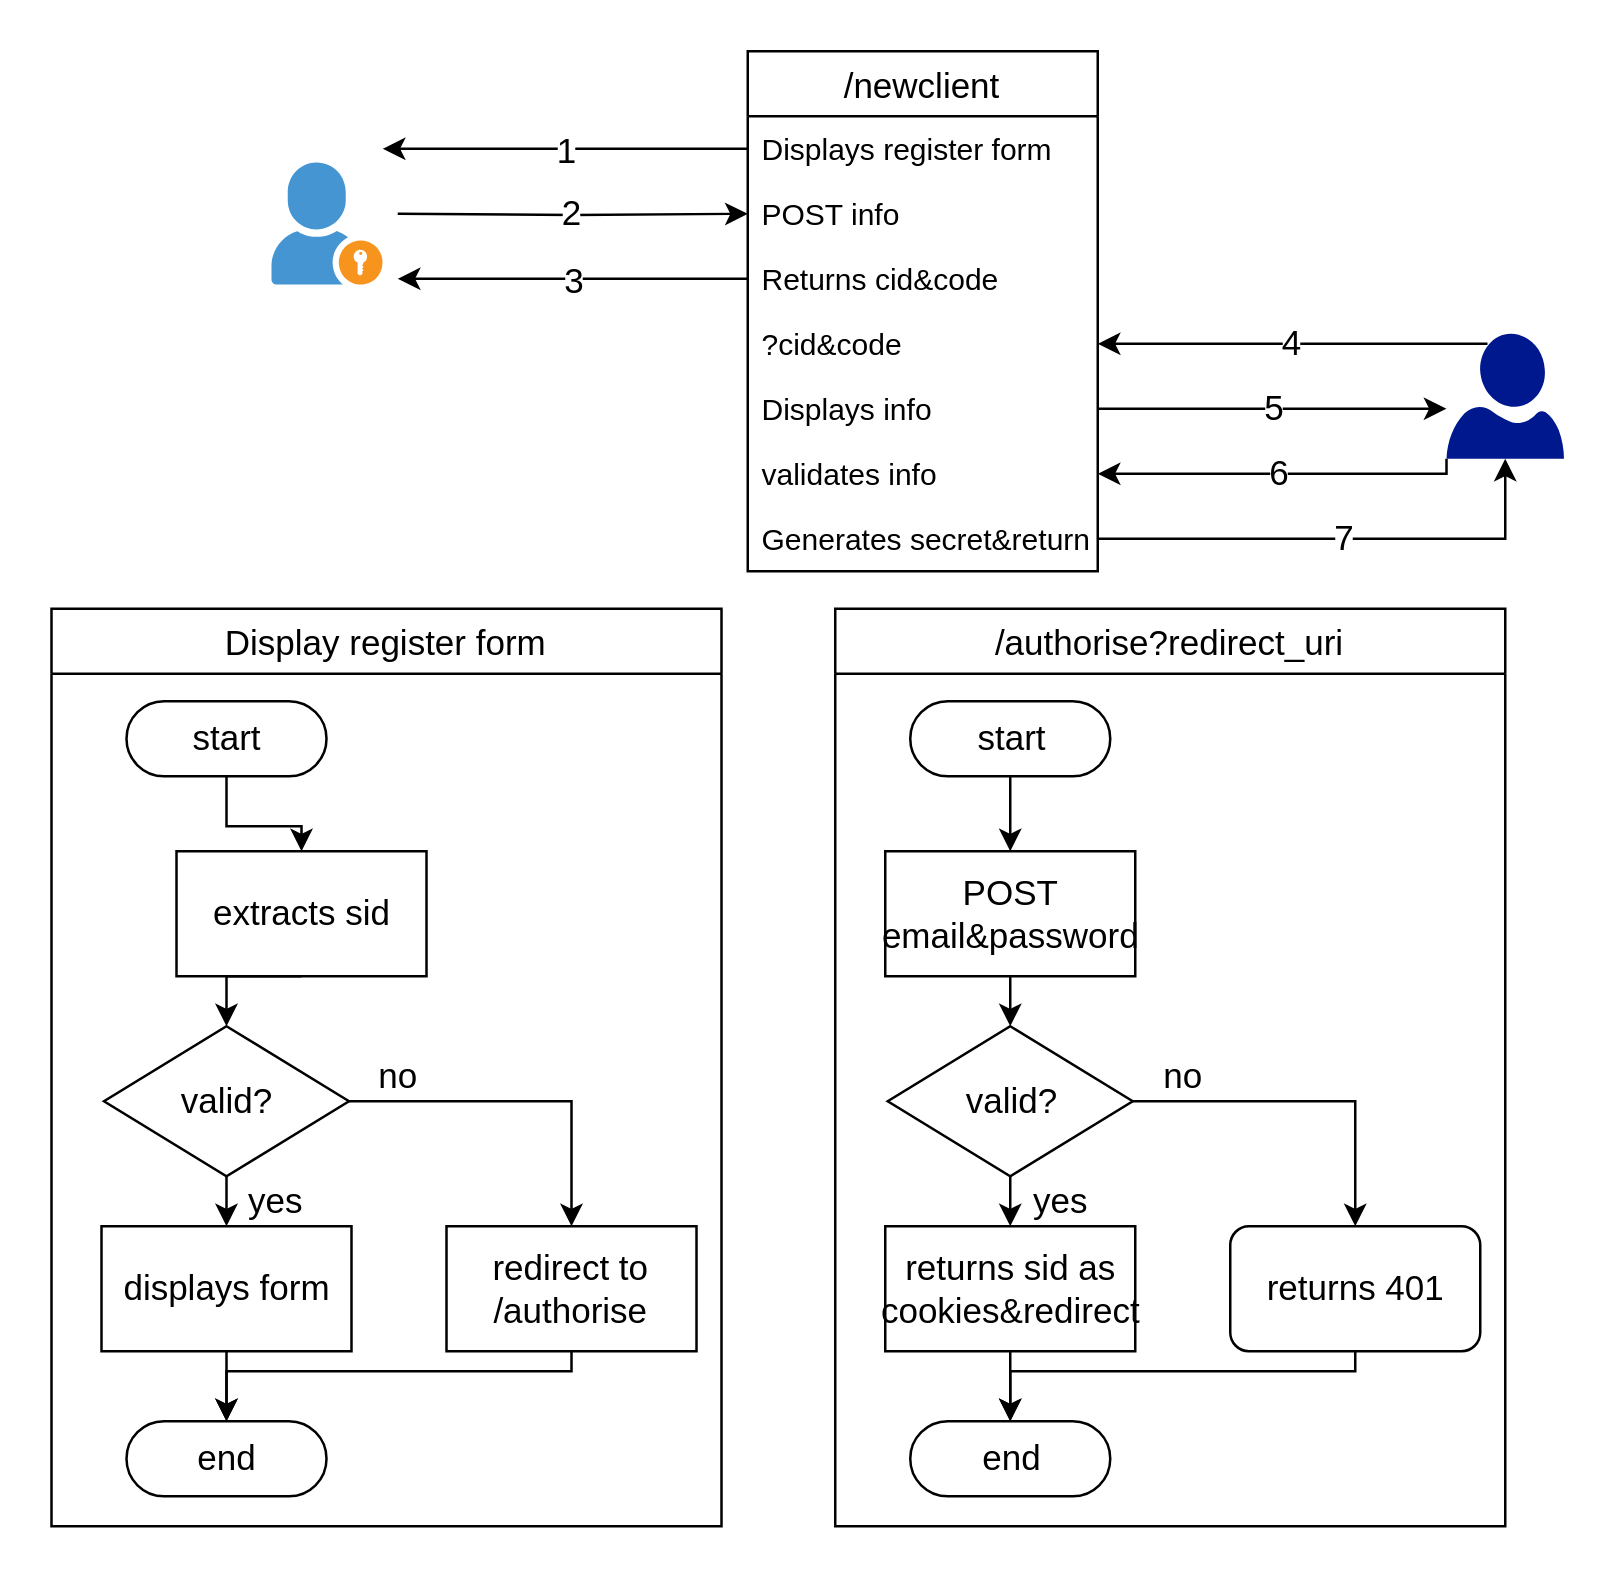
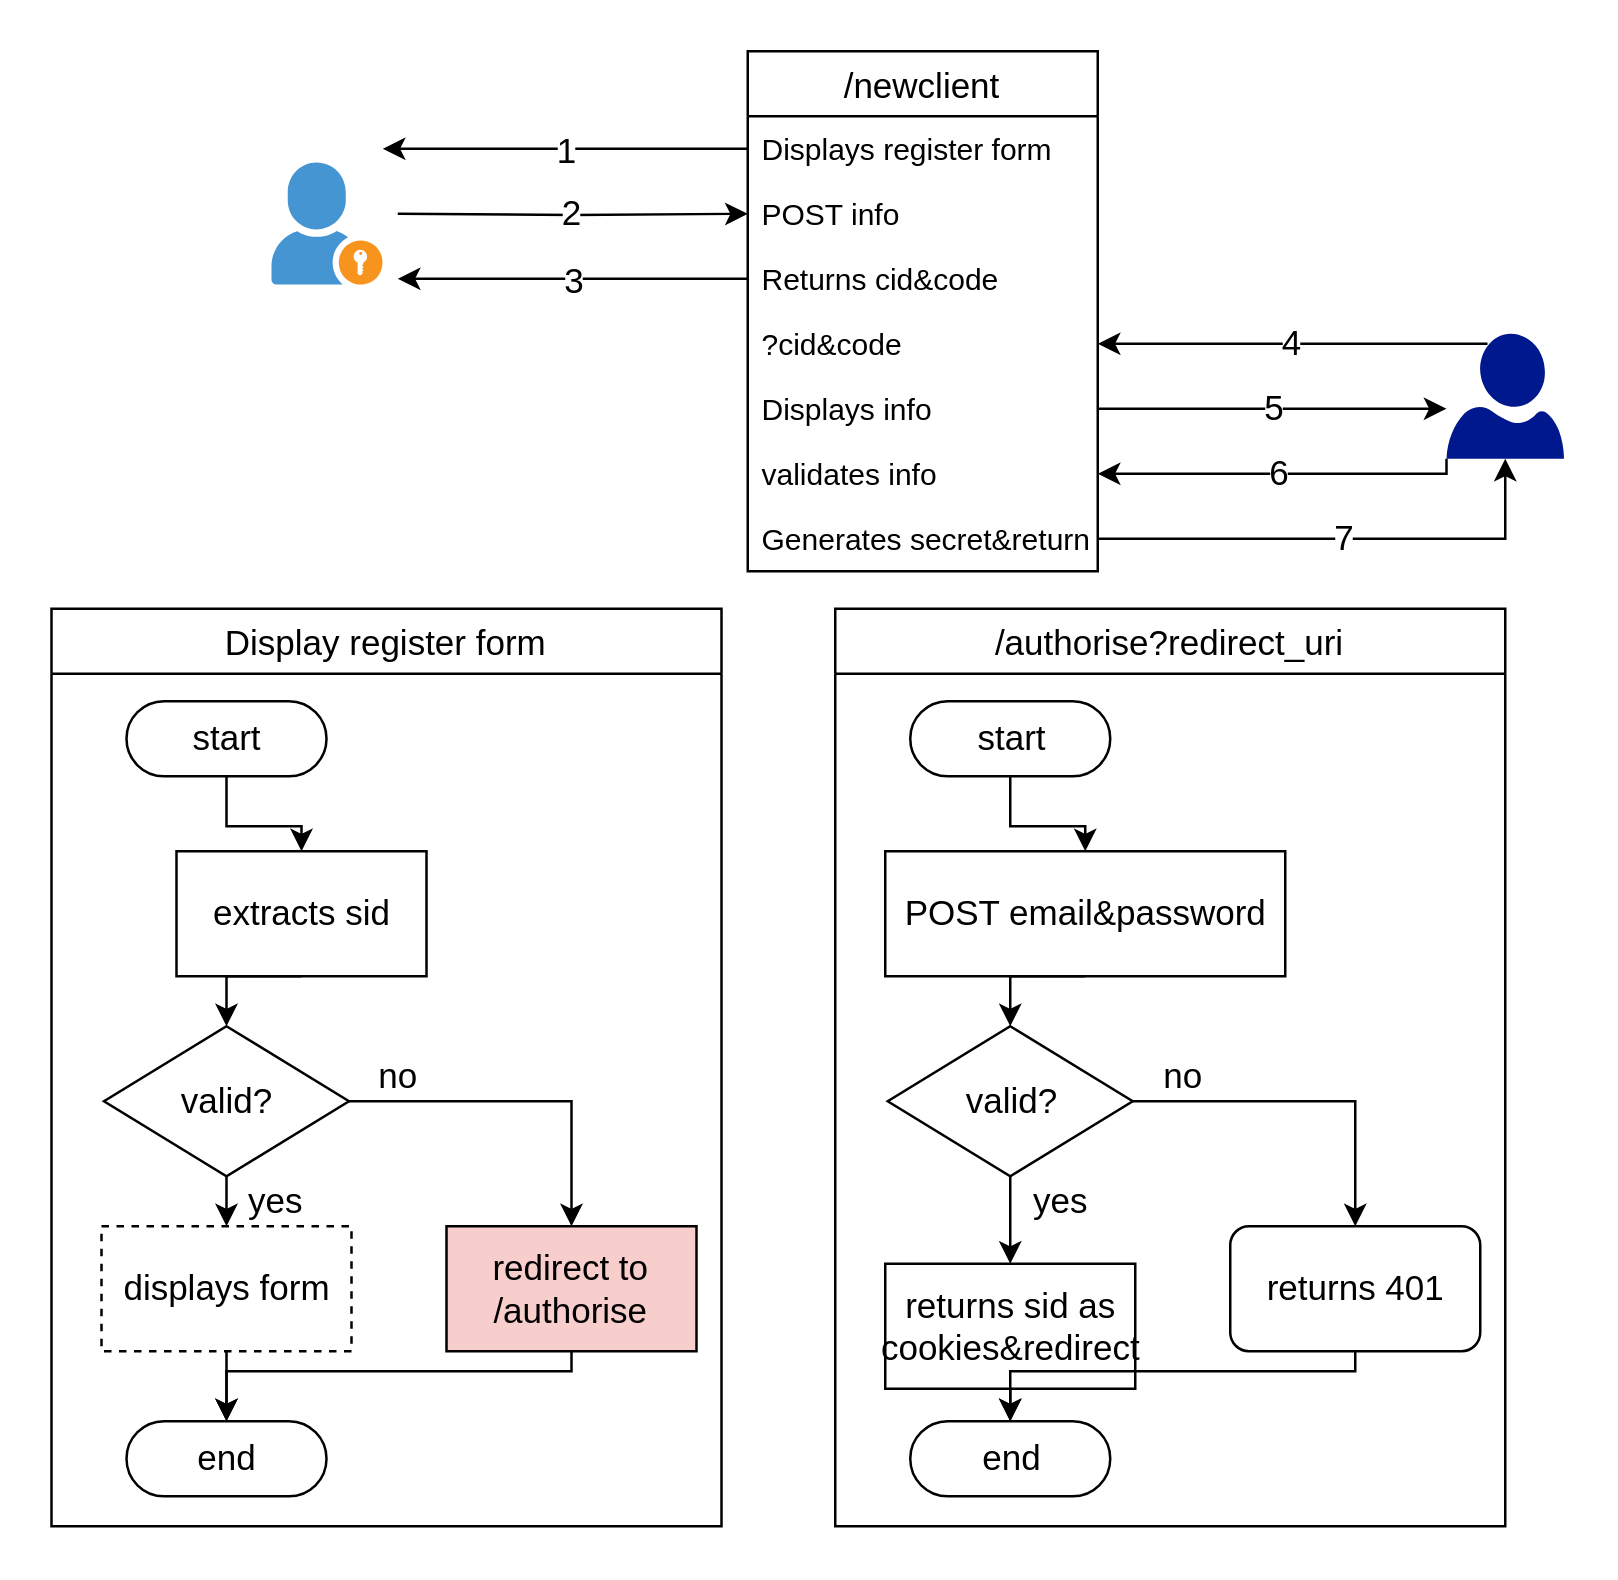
node "POST email&password": size 250x125 -> 400x125
node "displays form": style solid -> dashed
node "redirect to /authorise": fillcolor #ffffff -> #f8cecc
node "returns sid as cookies&redirect": moved (1010, 1289) -> (1010, 1326)
